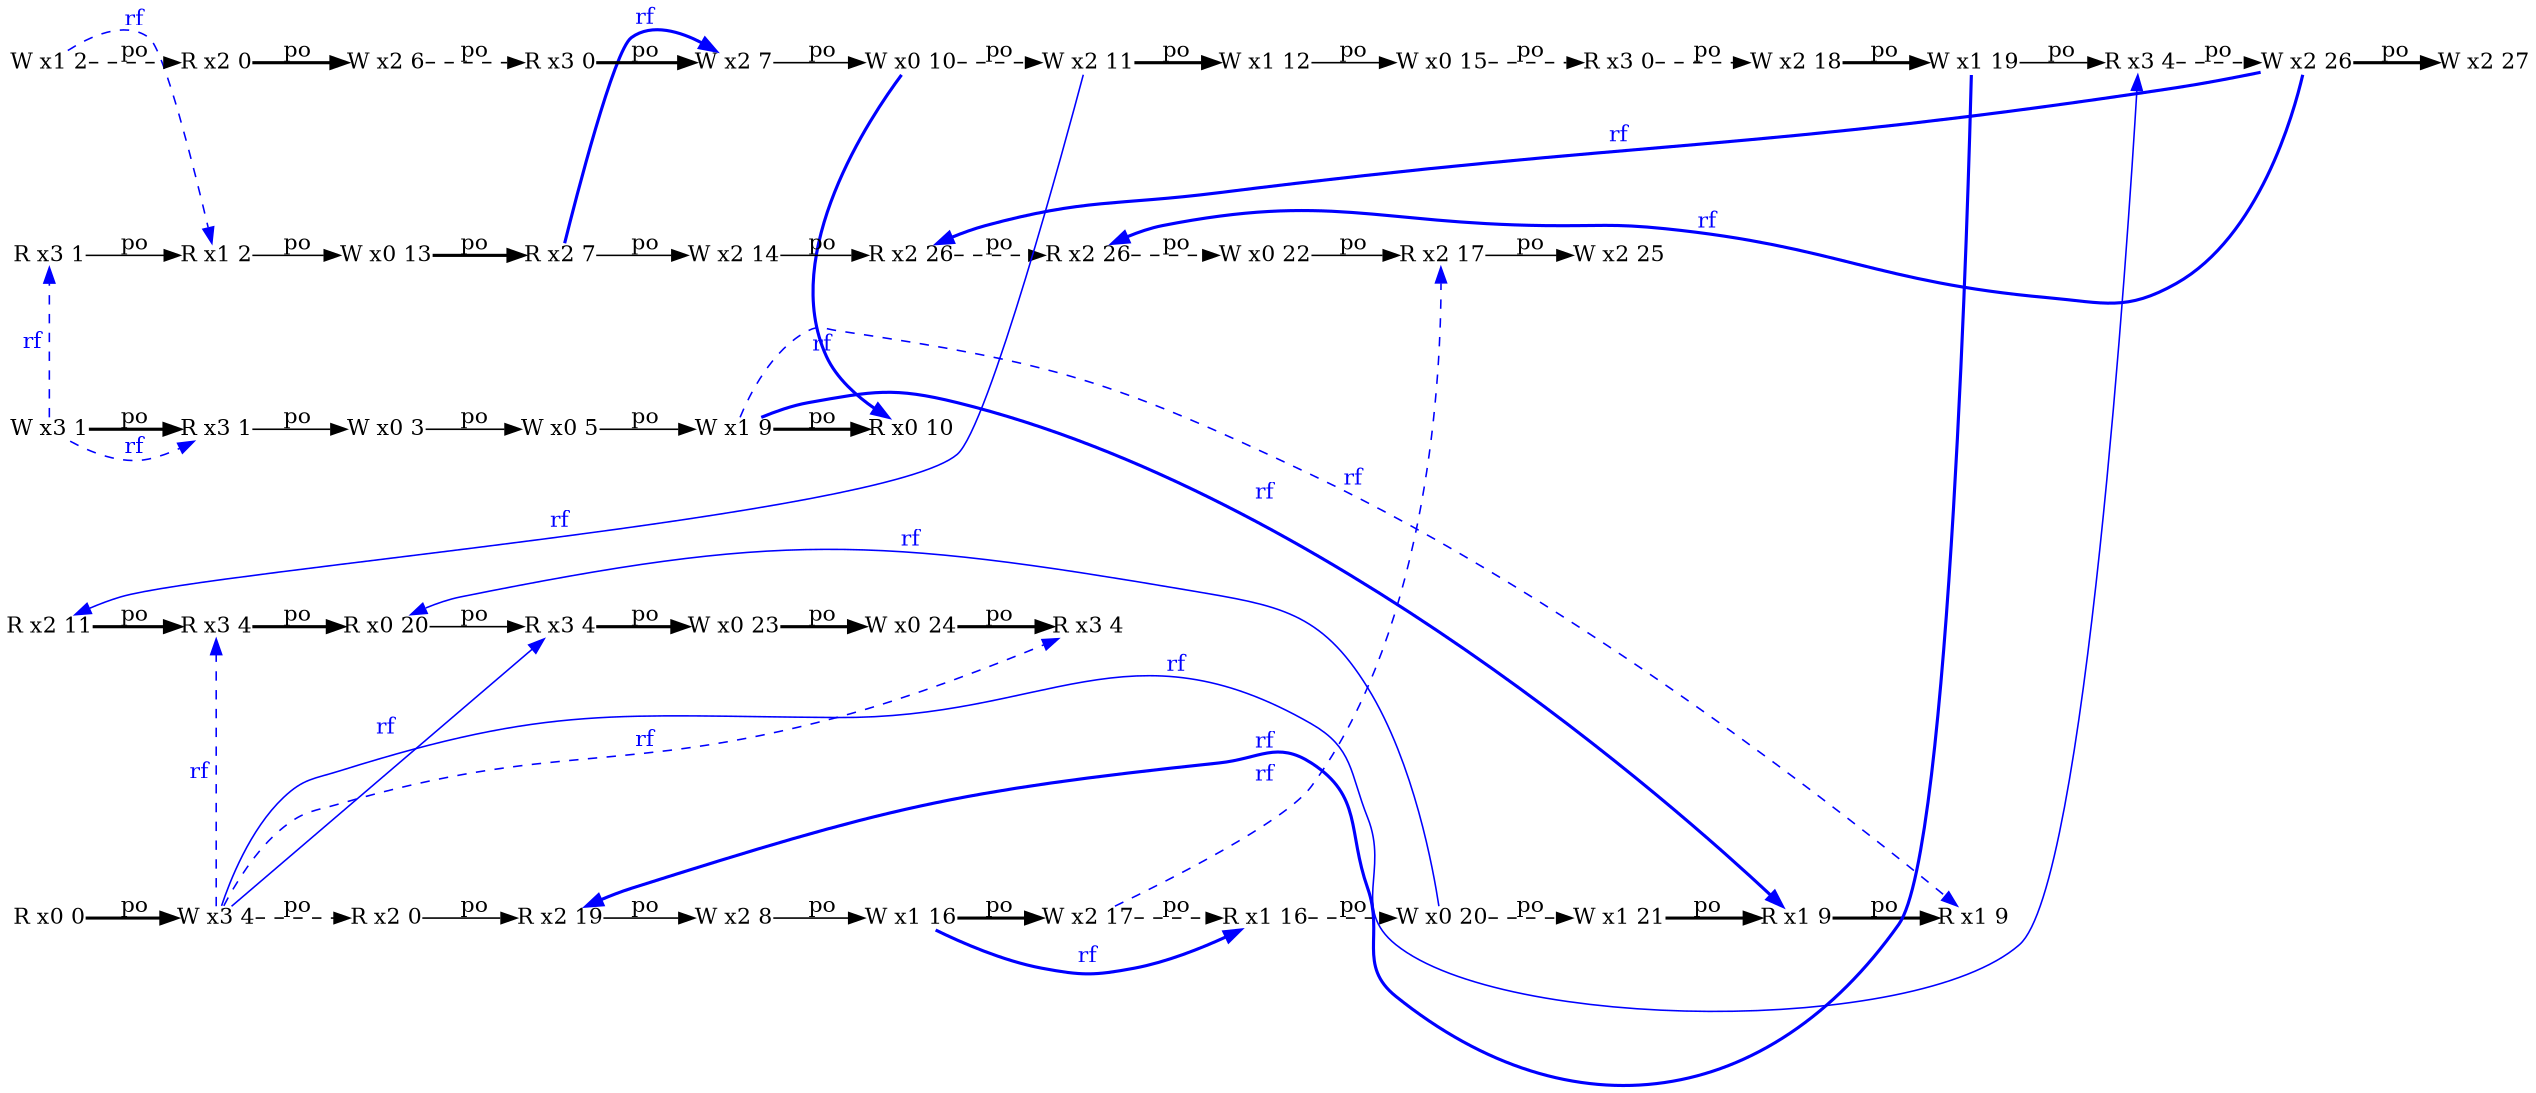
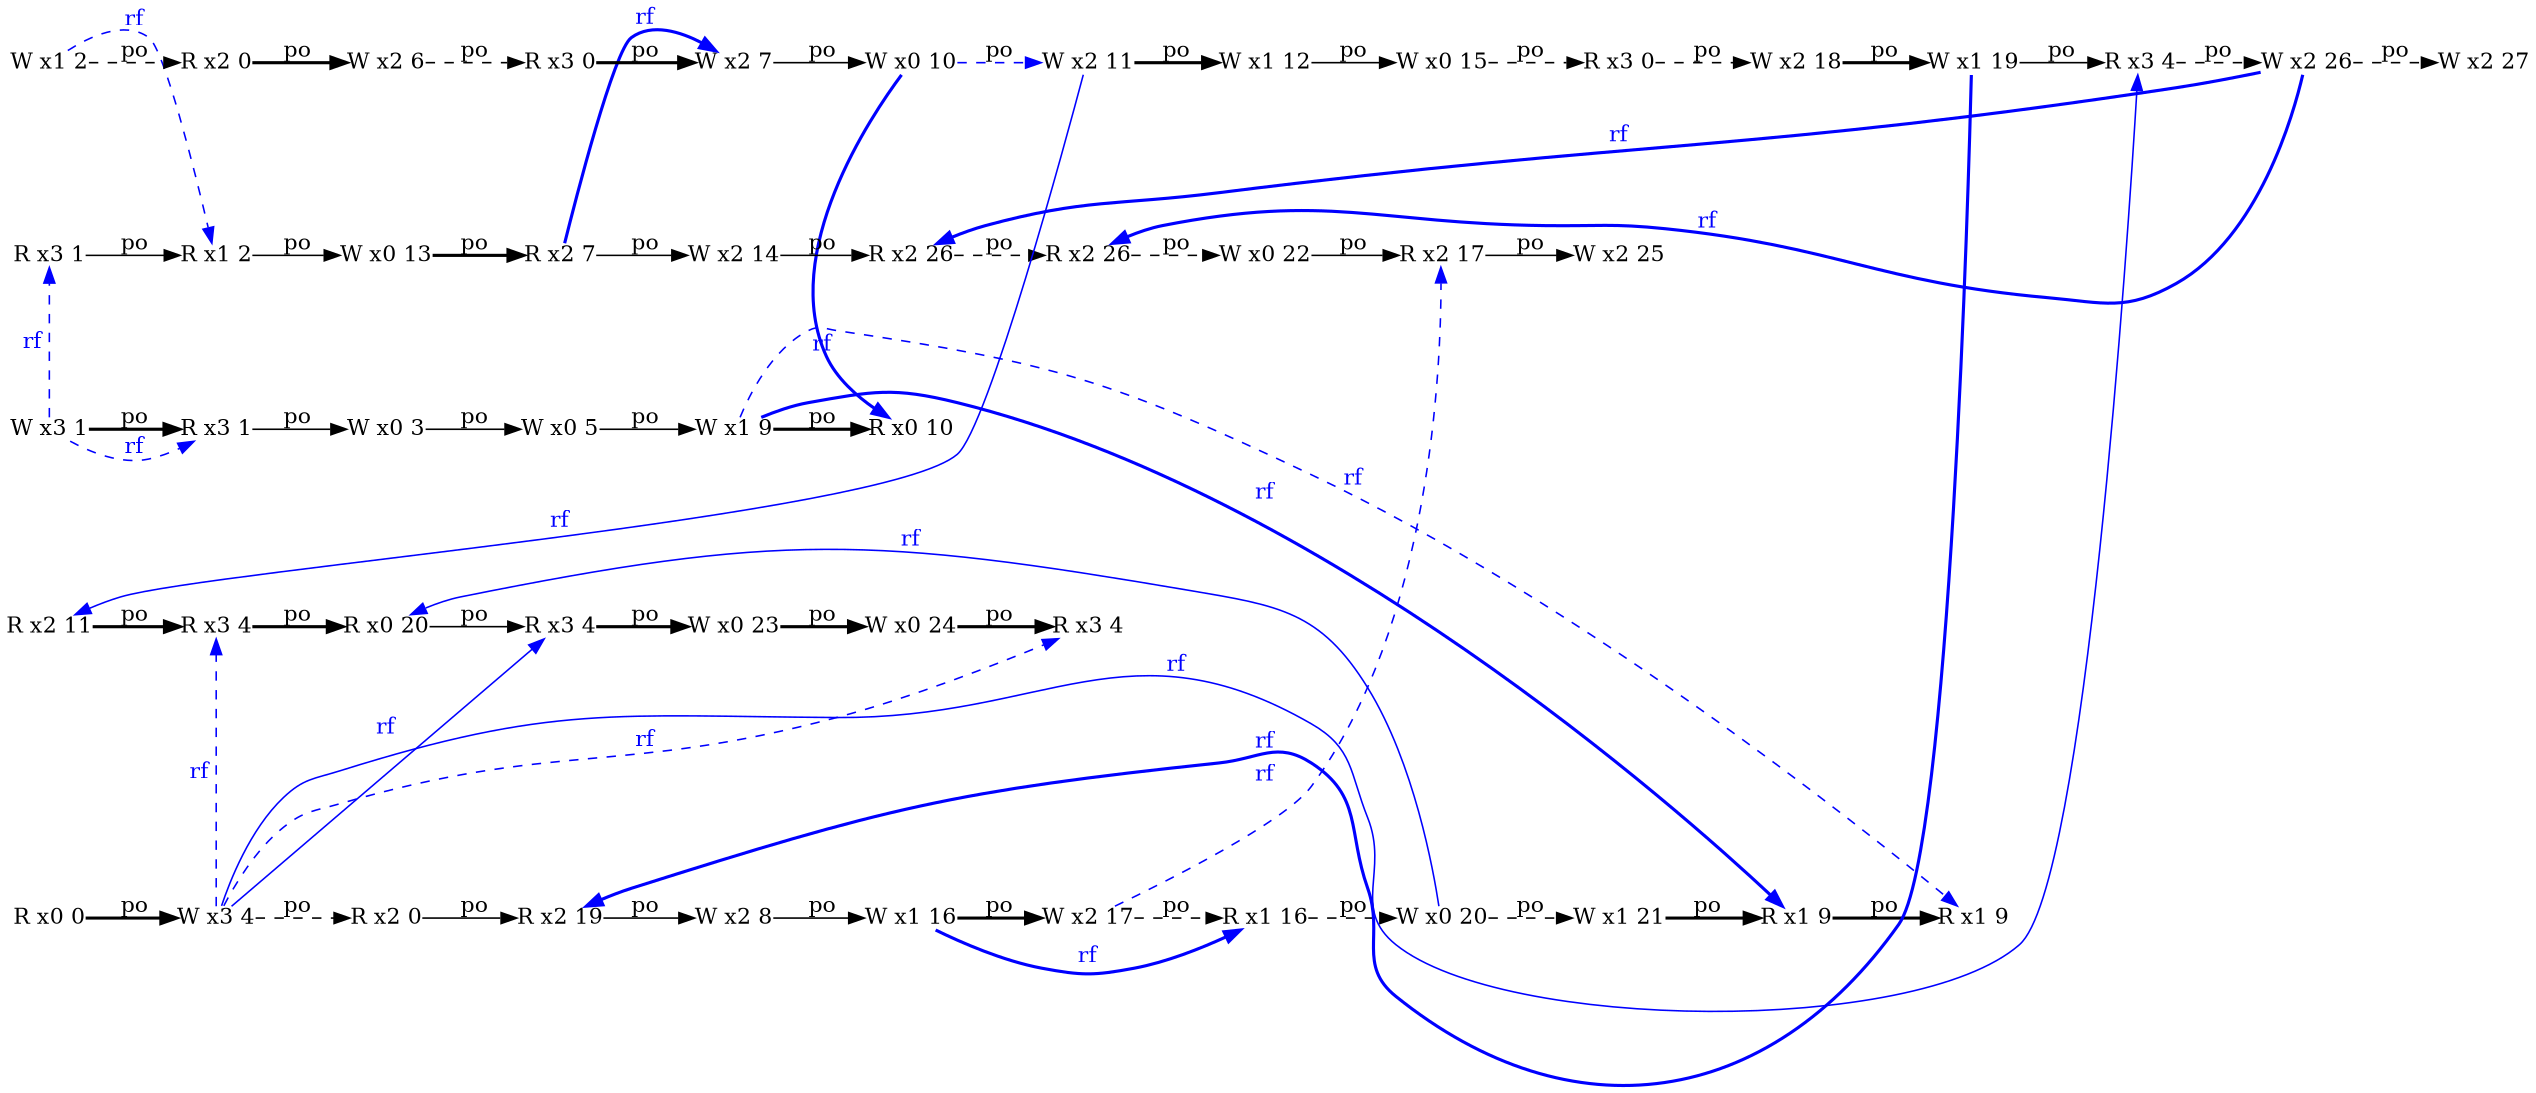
edge "W x0 10" -> "W x2 11": color black -> blue
edge "W x2 26" -> "W x2 27": style bold -> dashed
